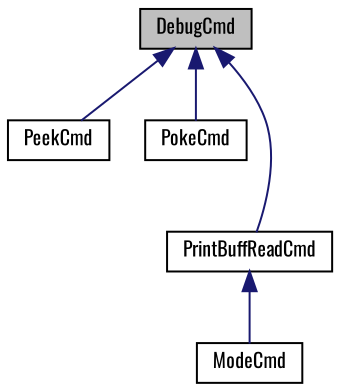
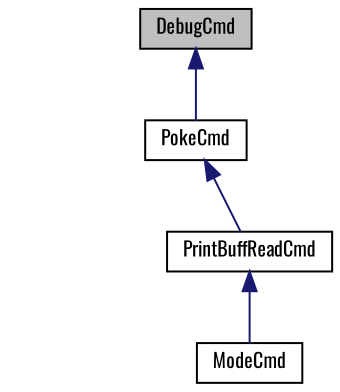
node "PeekCmd": removed
edge "PrintBuffReadCmd" -> "DebugCmd": now "PrintBuffReadCmd" -> "PokeCmd"
